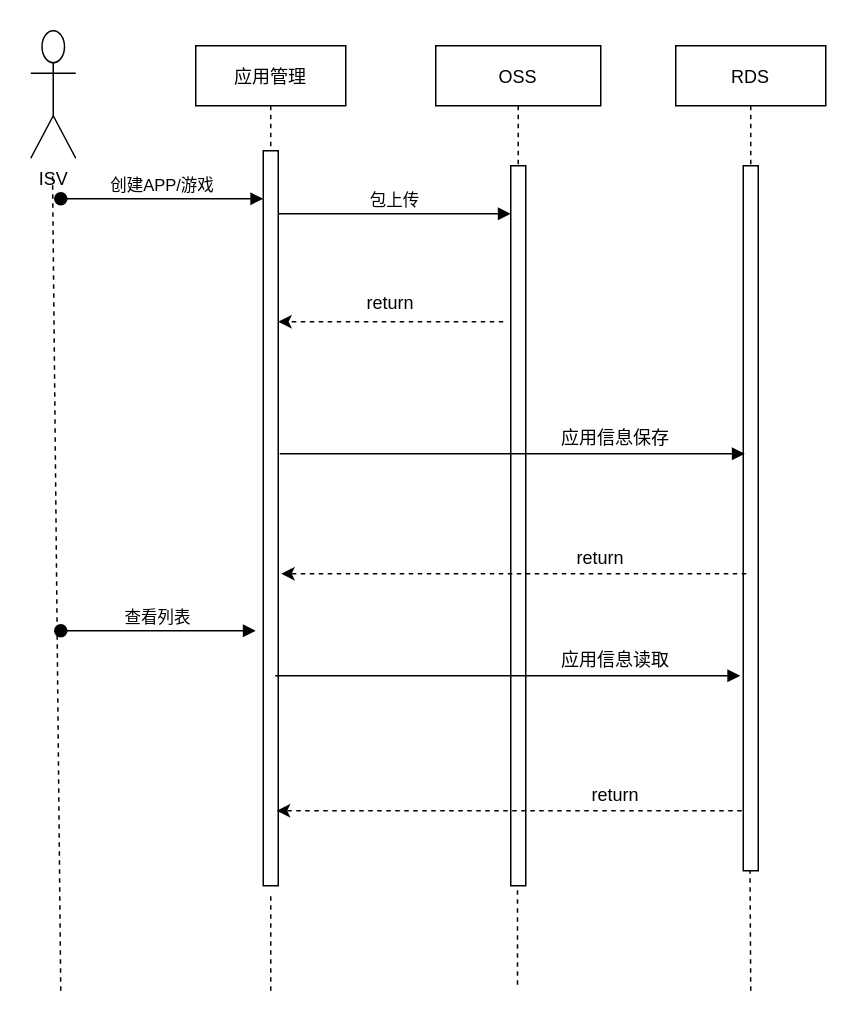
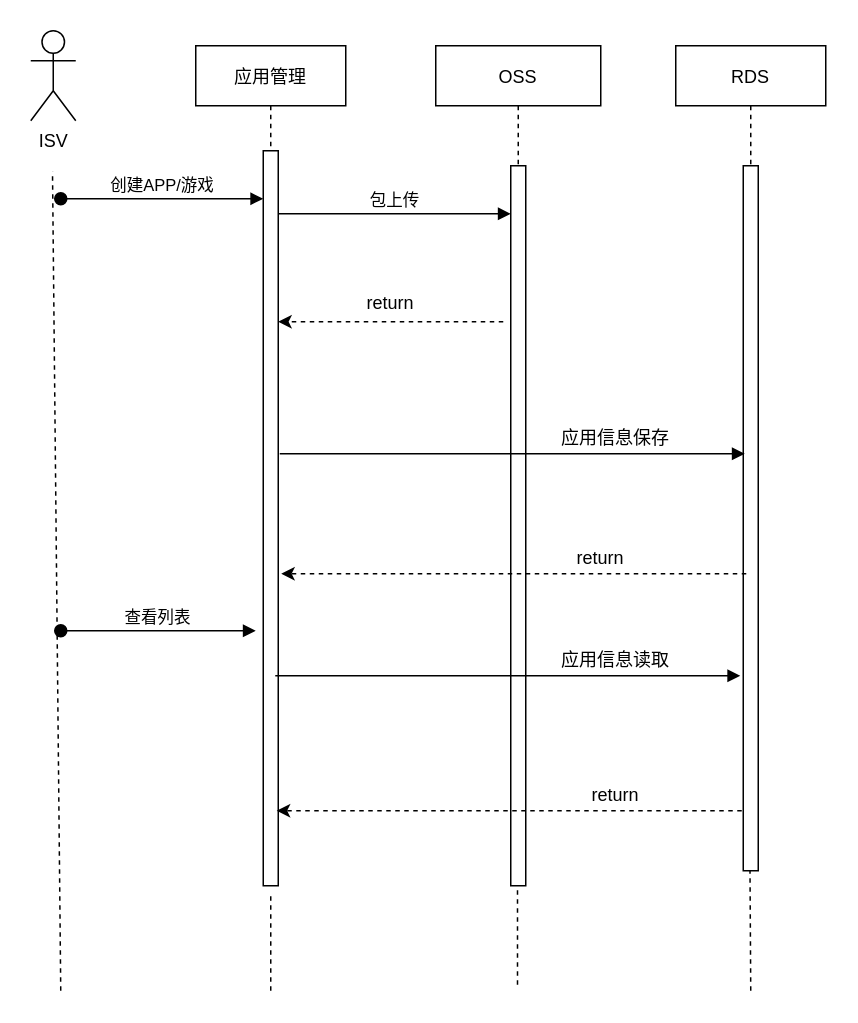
node "ISV": size 45x128 -> 45x90
